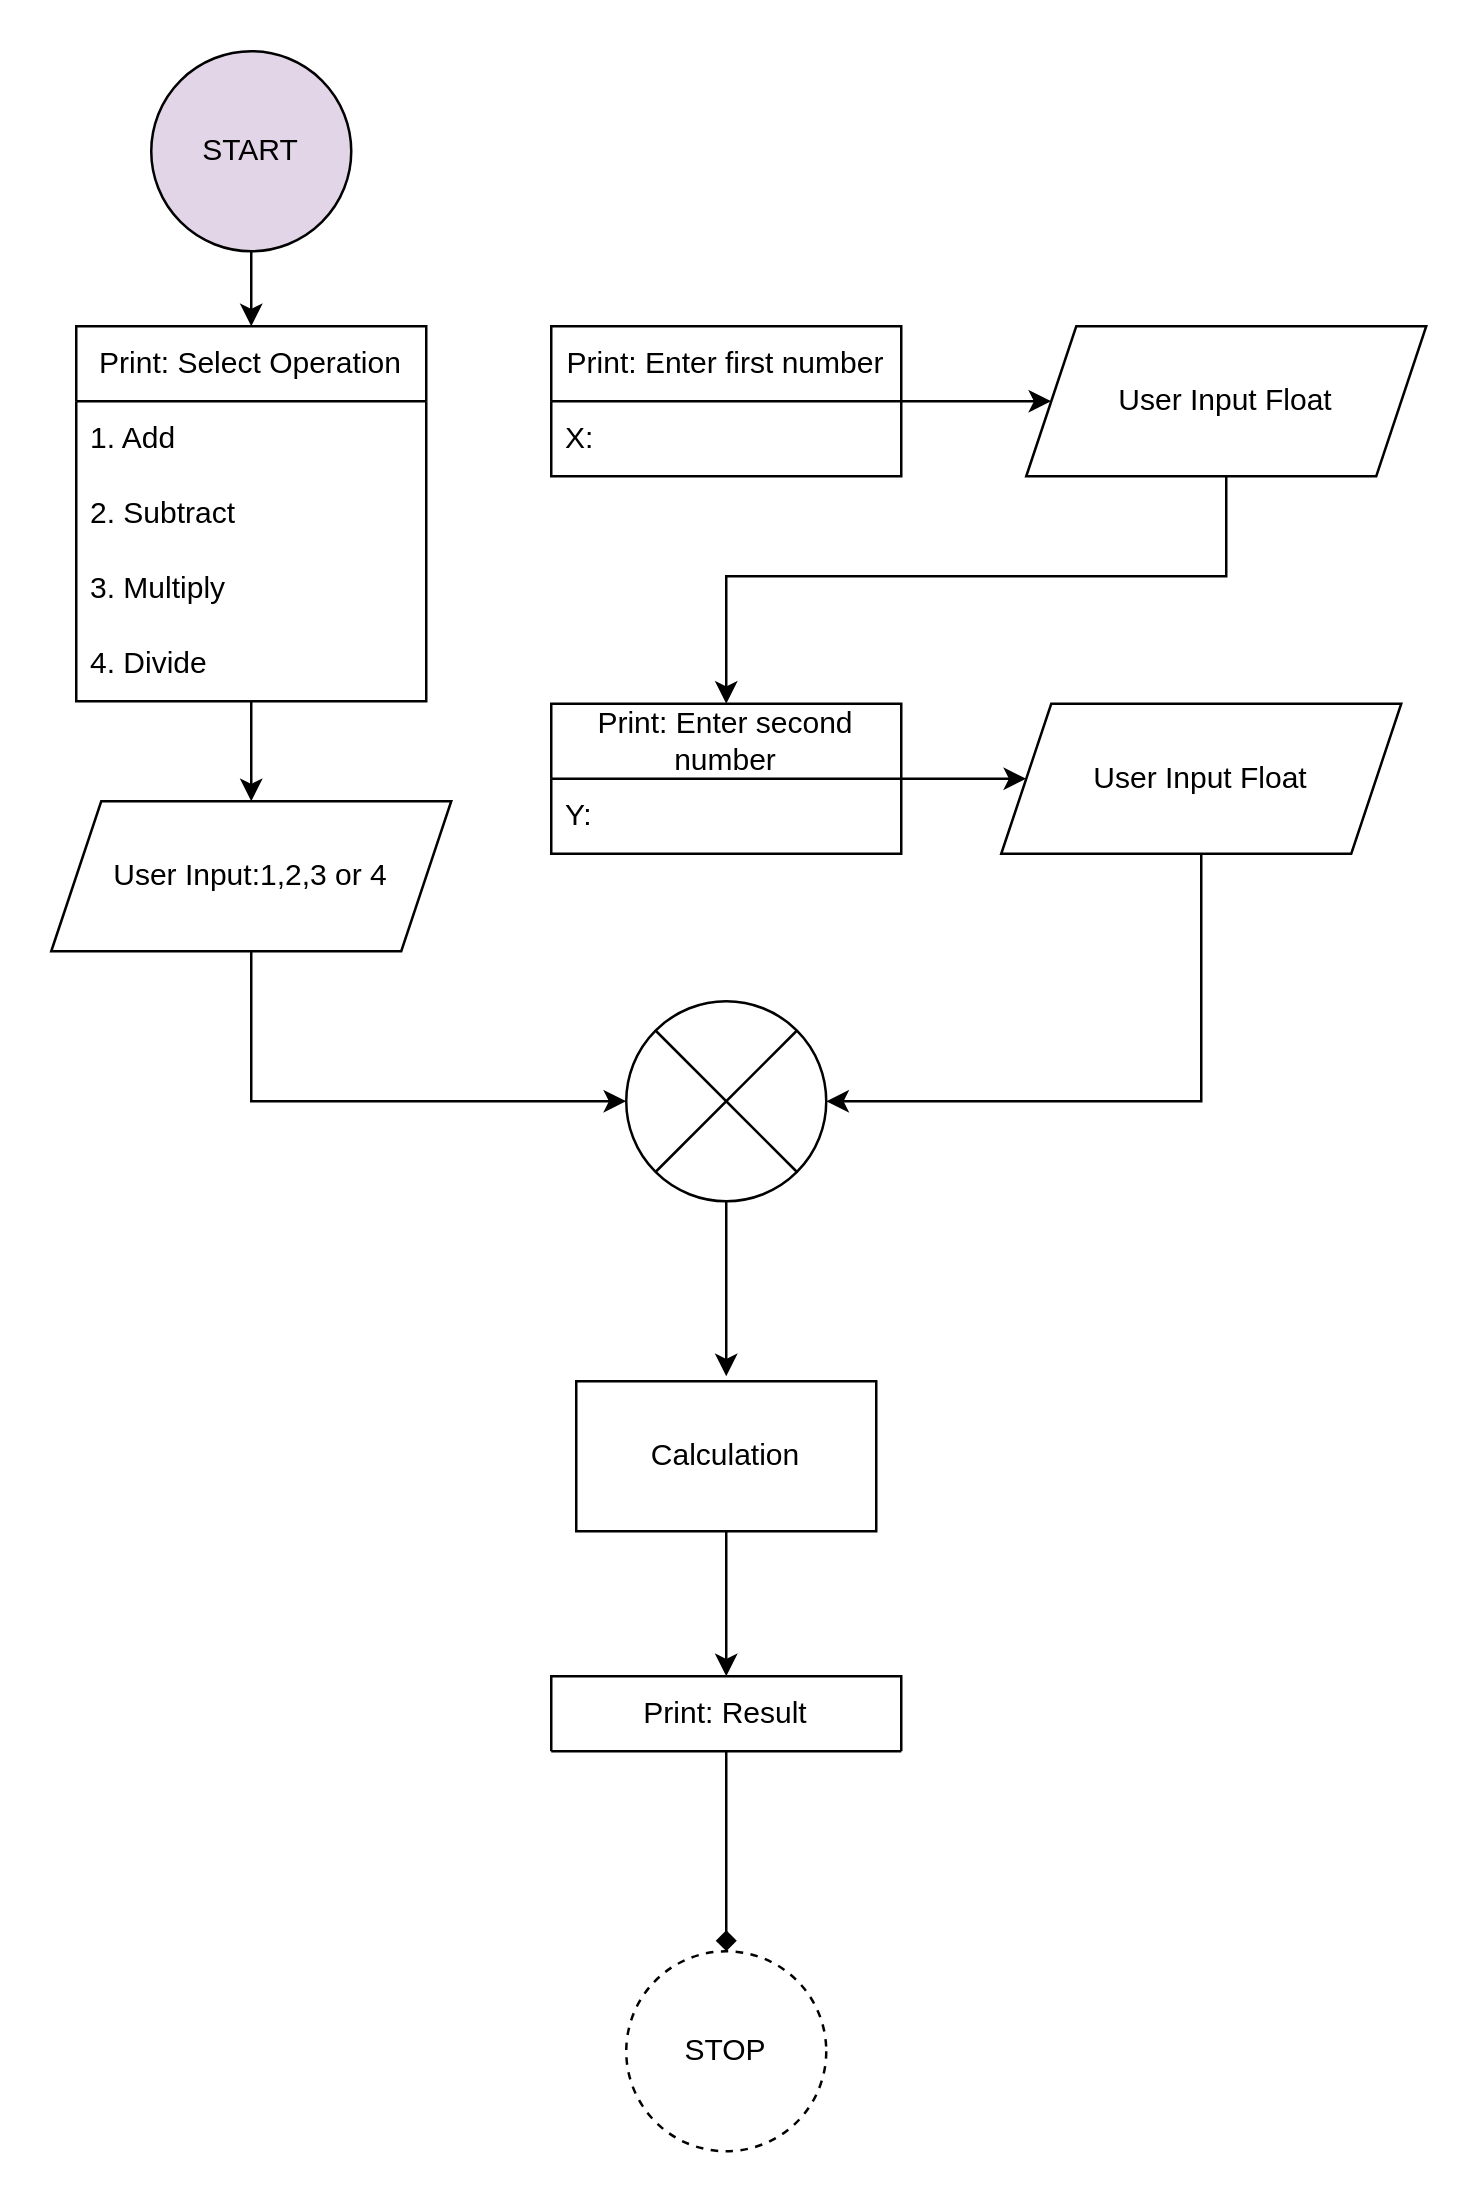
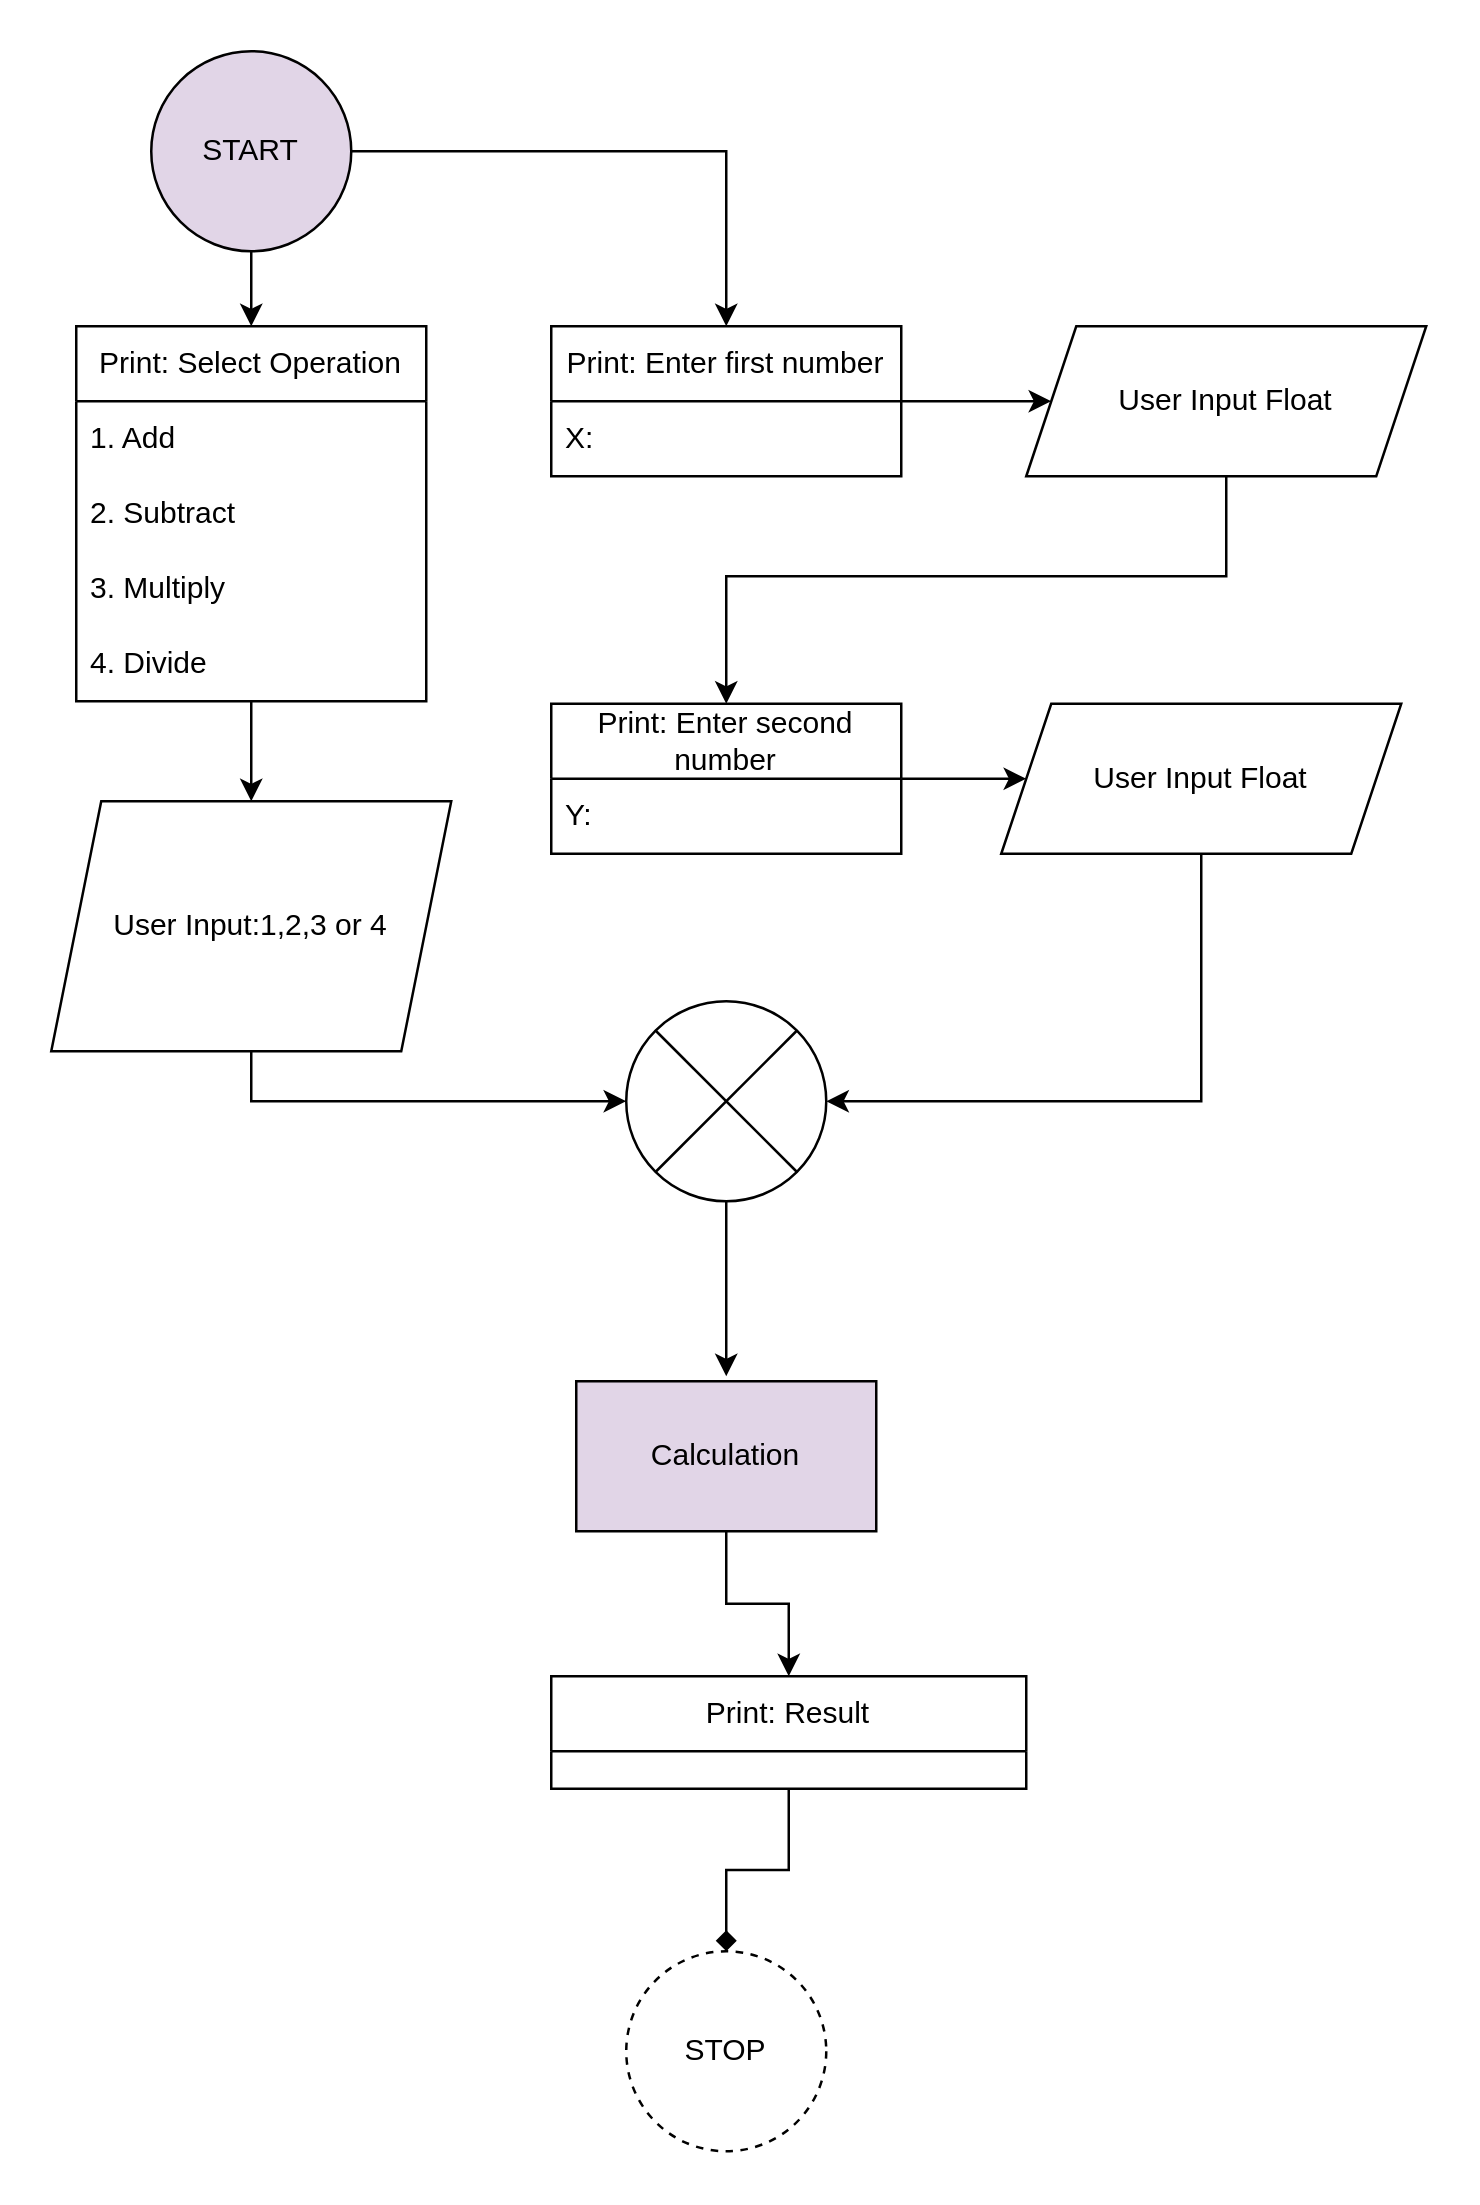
edge "START" -> "Print: Enter first number": added
node "User Input:1,2,3 or 4": size 400x150 -> 400x250
node "Calculation": fillcolor #ffffff -> #e1d5e7
node "Print: Result": size 350x75 -> 475x113
